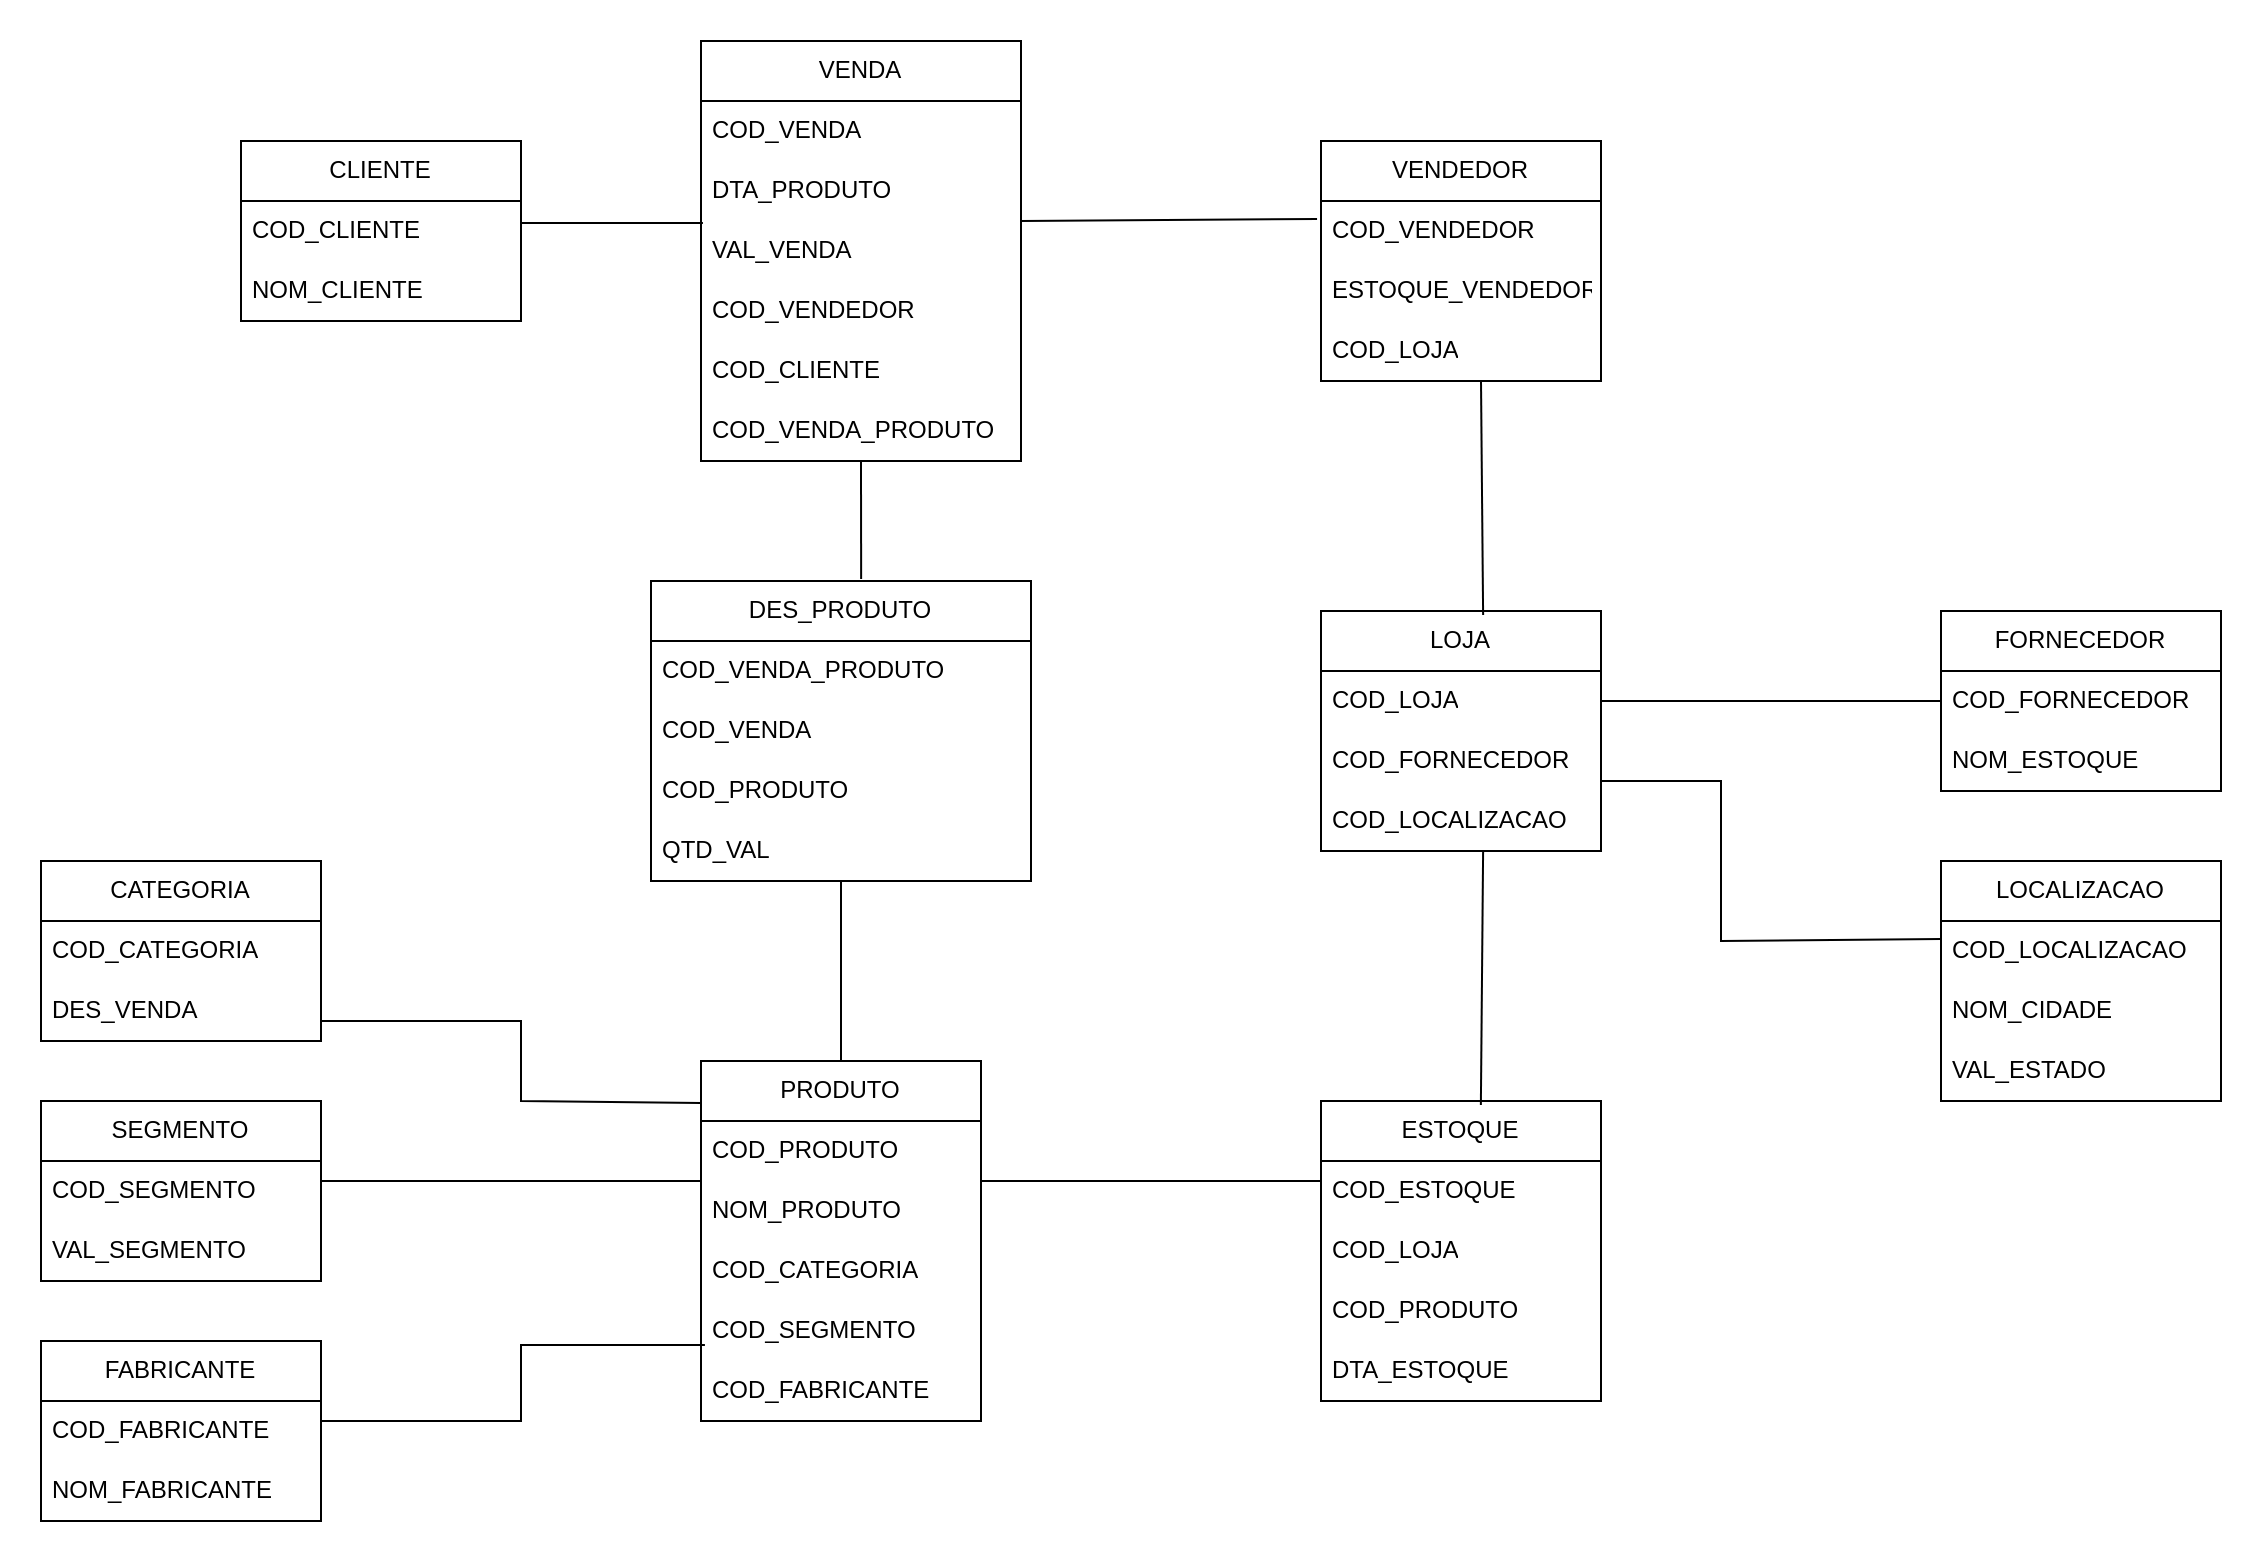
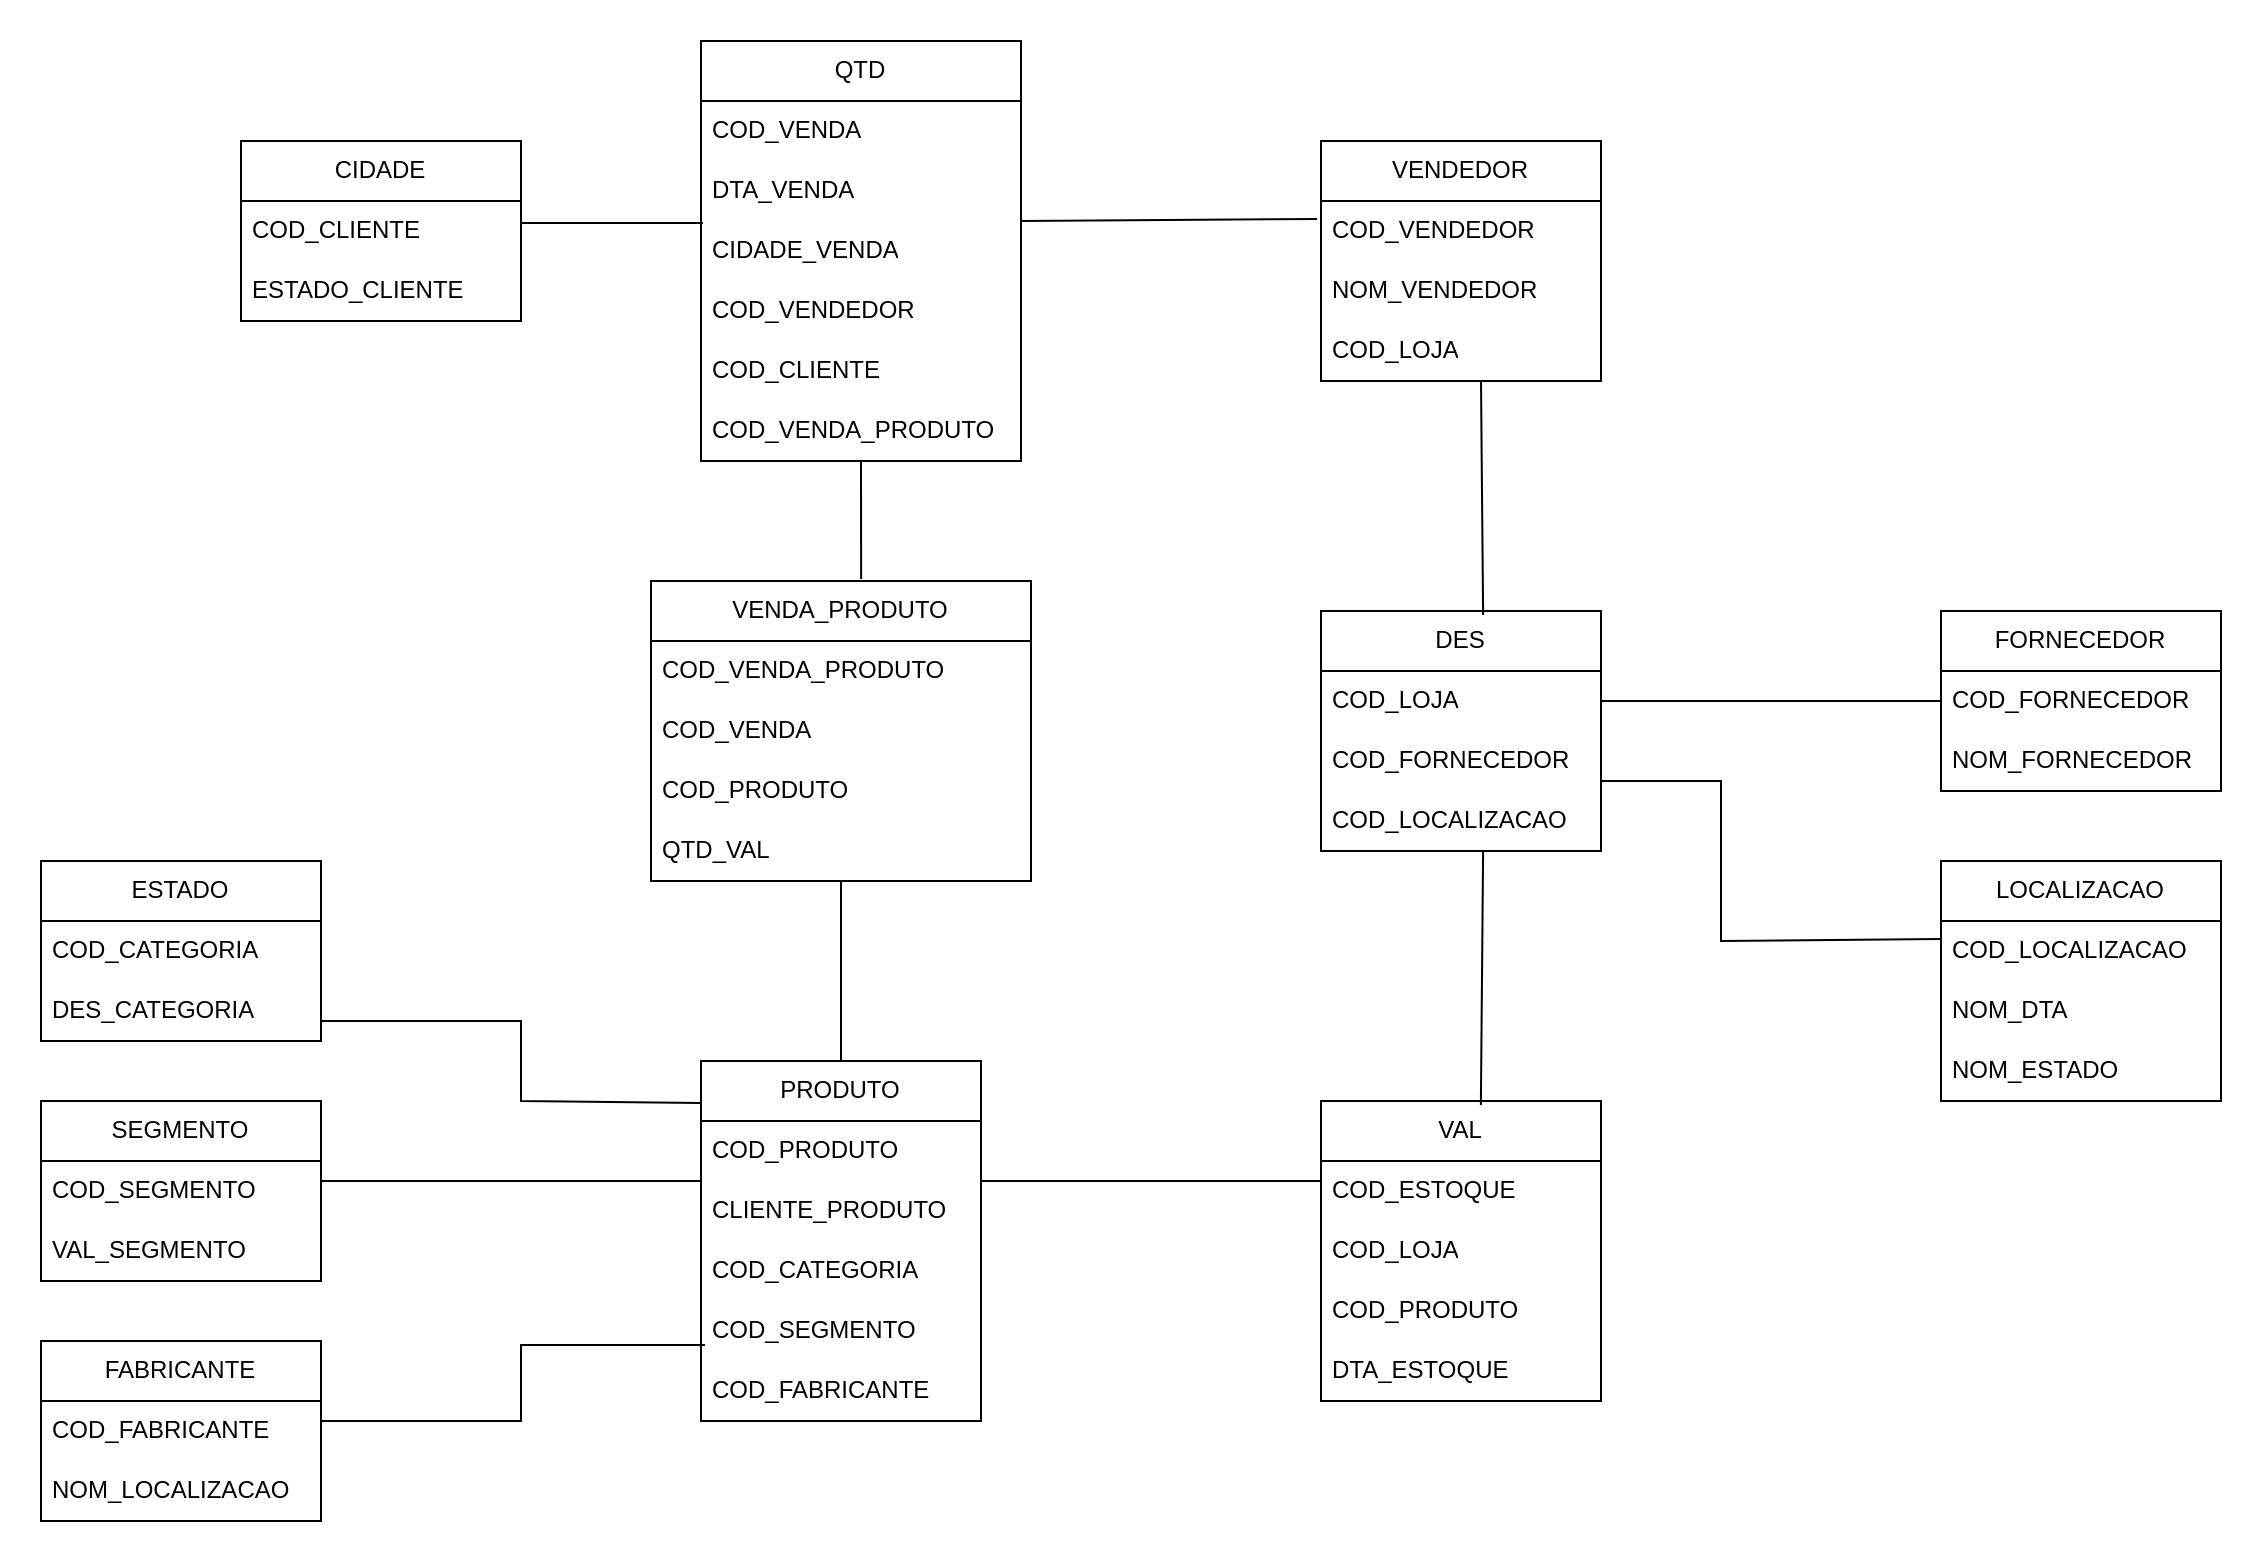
node "VENDA": label "VENDA" -> "QTD"
node "CLIENTE": label "CLIENTE" -> "CIDADE"
node "DTA_PRODUTO": label "DTA_PRODUTO" -> "DTA_VENDA"
node "VAL_VENDA": label "VAL_VENDA" -> "CIDADE_VENDA"
node "NOM_CLIENTE": label "NOM_CLIENTE" -> "ESTADO_CLIENTE"
node "ESTOQUE_VENDEDOR": label "ESTOQUE_VENDEDOR" -> "NOM_VENDEDOR"
node "DES_PRODUTO": label "DES_PRODUTO" -> "VENDA_PRODUTO"
node "LOJA": label "LOJA" -> "DES"
node "NOM_ESTOQUE": label "NOM_ESTOQUE" -> "NOM_FORNECEDOR"
node "CATEGORIA": label "CATEGORIA" -> "ESTADO"
node "DES_VENDA": label "DES_VENDA" -> "DES_CATEGORIA"
node "NOM_CIDADE": label "NOM_CIDADE" -> "NOM_DTA"
node "VAL_ESTADO": label "VAL_ESTADO" -> "NOM_ESTADO"
node "ESTOQUE": label "ESTOQUE" -> "VAL"
node "NOM_PRODUTO": label "NOM_PRODUTO" -> "CLIENTE_PRODUTO"
node "NOM_FABRICANTE": label "NOM_FABRICANTE" -> "NOM_LOCALIZACAO"
